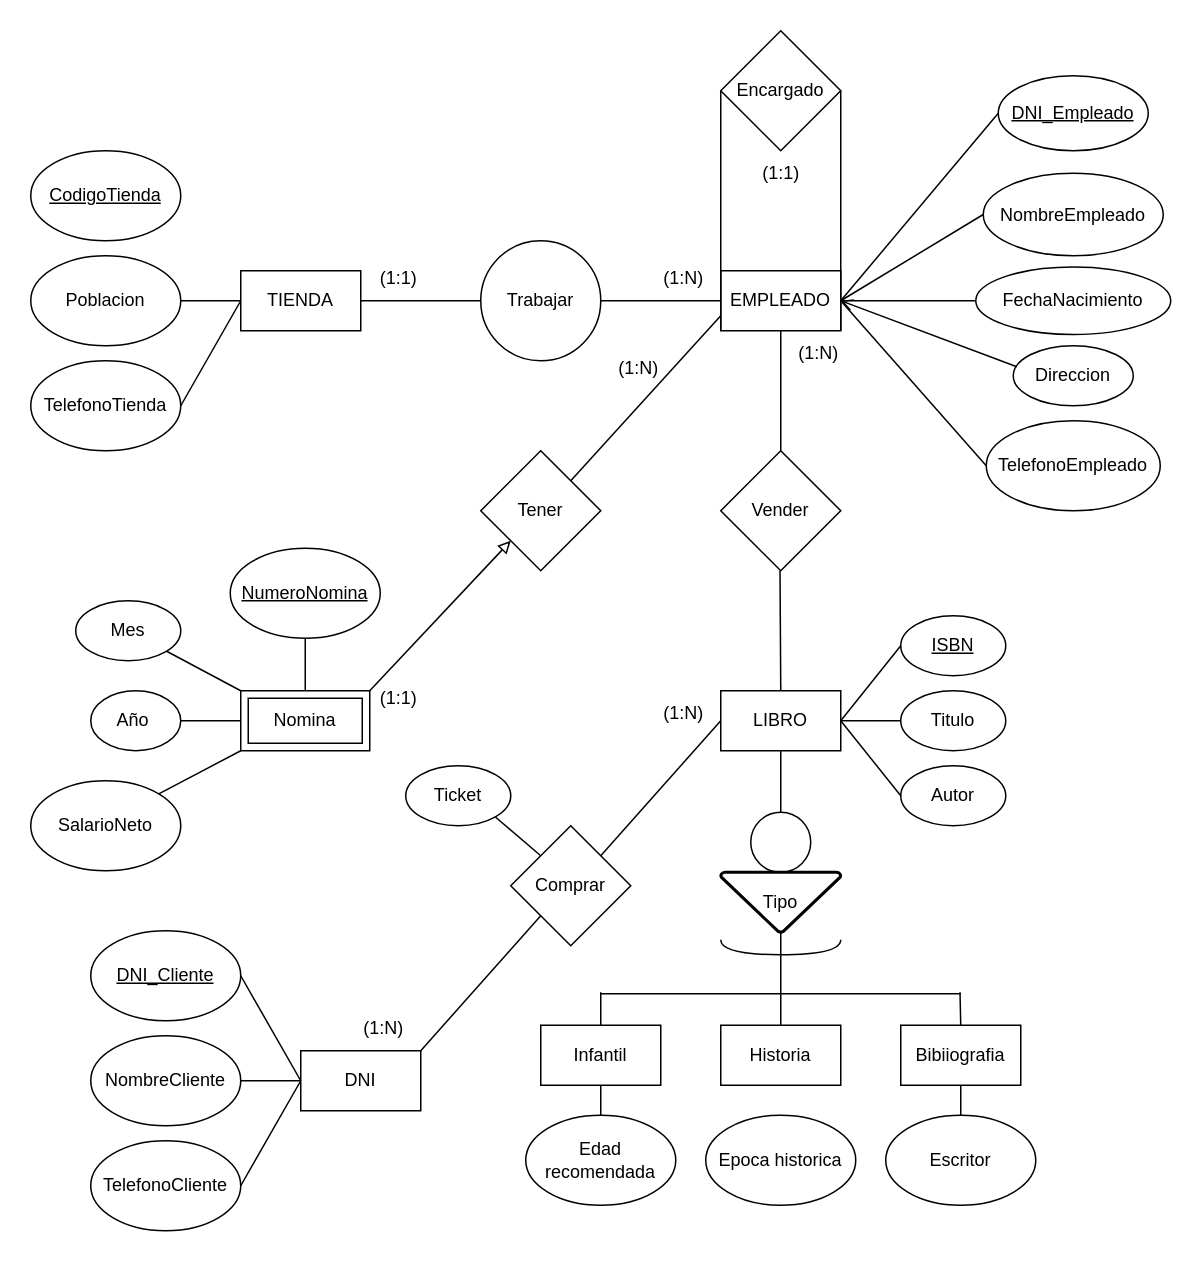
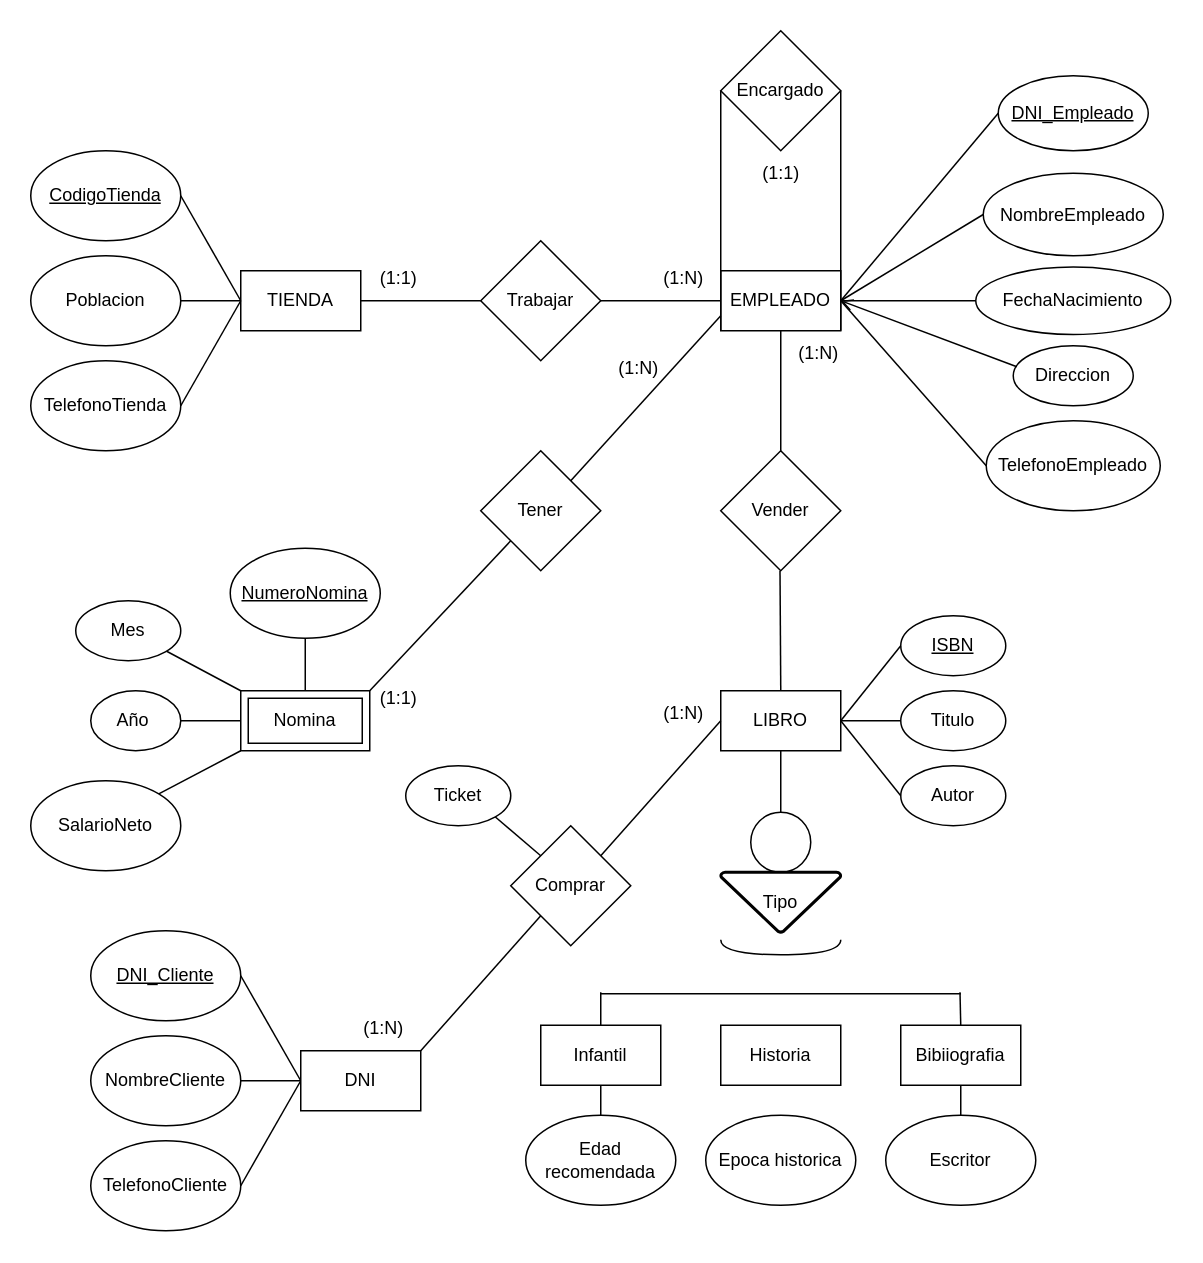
edge "CodigoTienda" -- "TIENDA": added
node "Trabajar": shape ellipse -> diamond
edge "Nomina" -> "Tener": arrowhead block -> none
edge "Tipo" -- "Historia": removed
